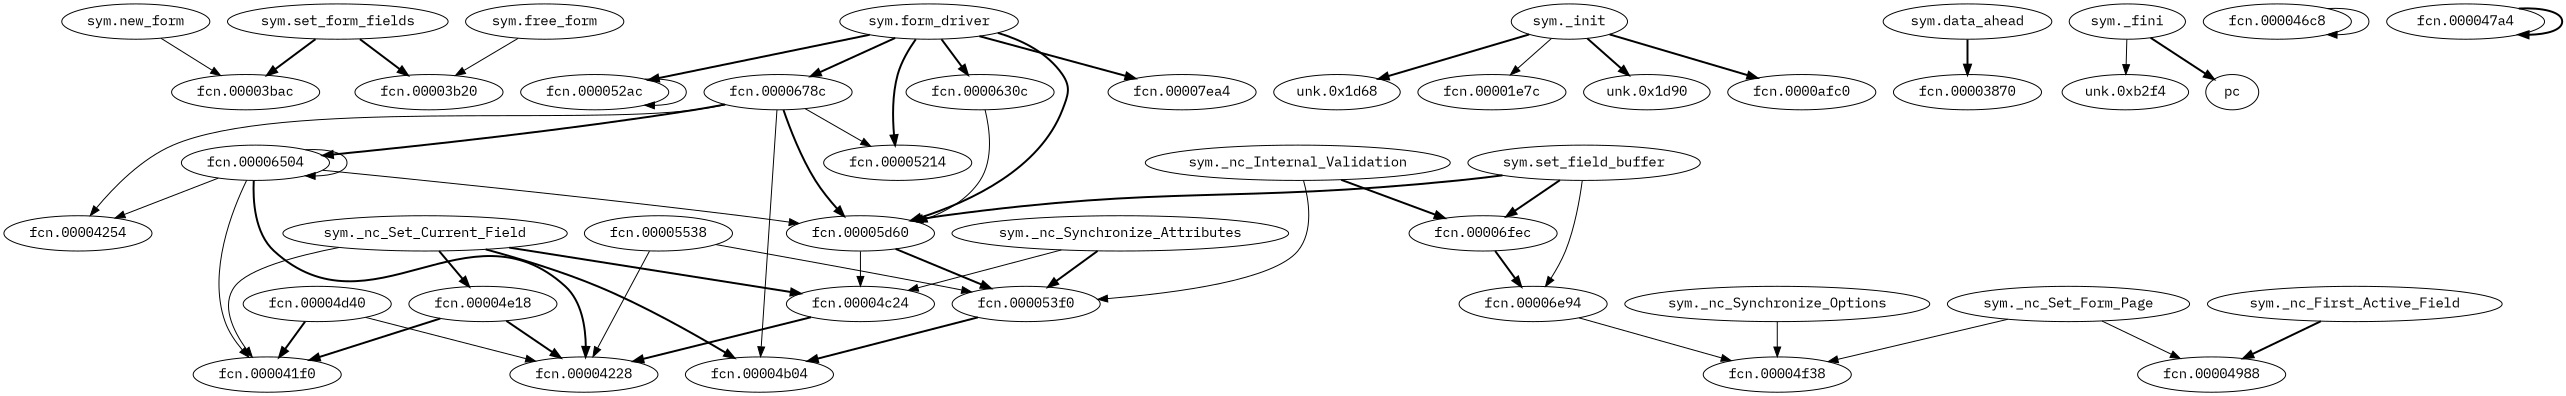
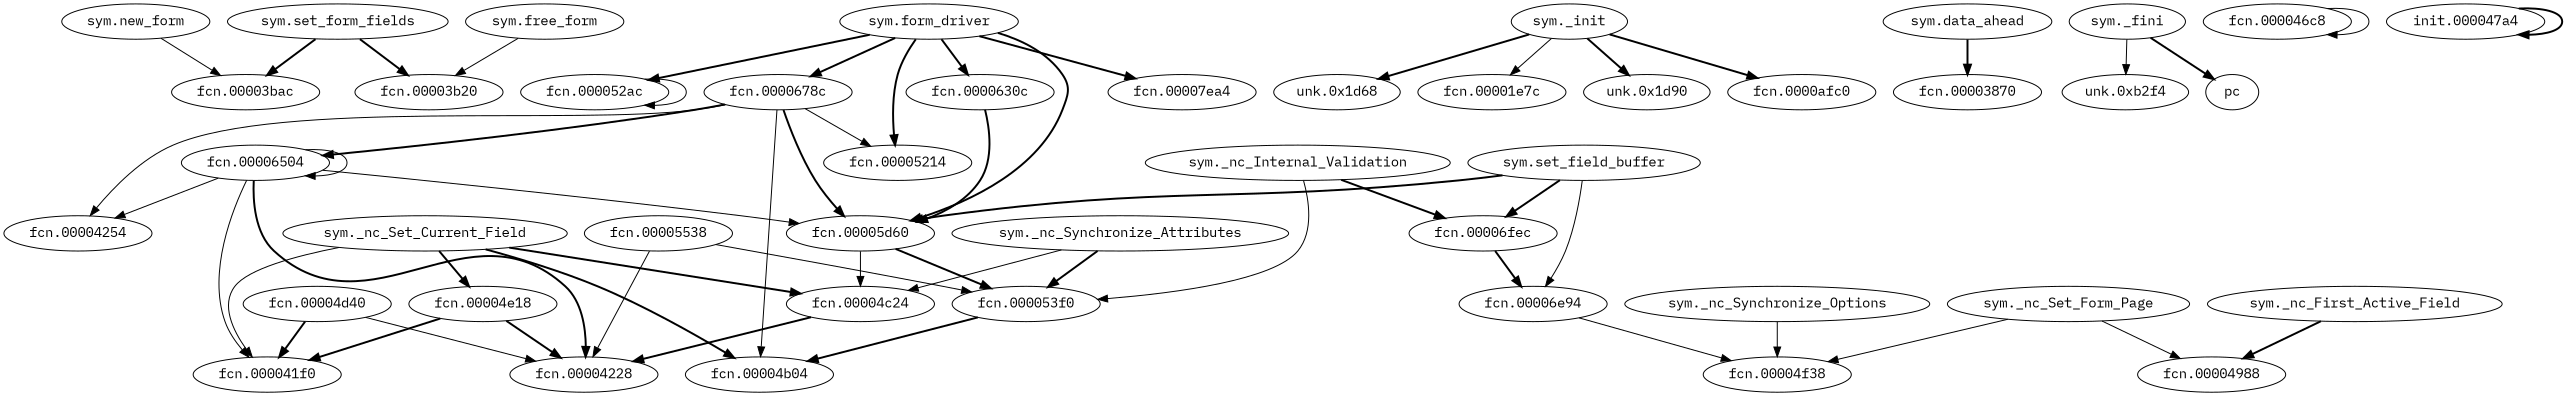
node "fcn.000047a4": label "fcn.000047a4" -> "init.000047a4"
edge "fcn.0000630c" -> "fcn.00005d60": style solid -> bold
